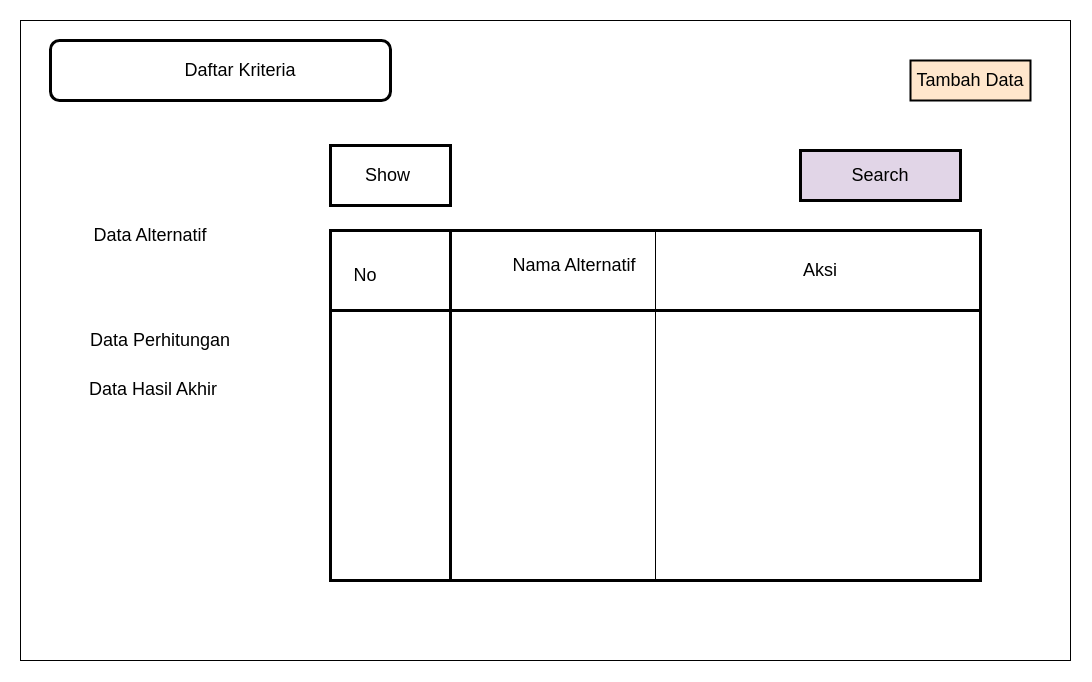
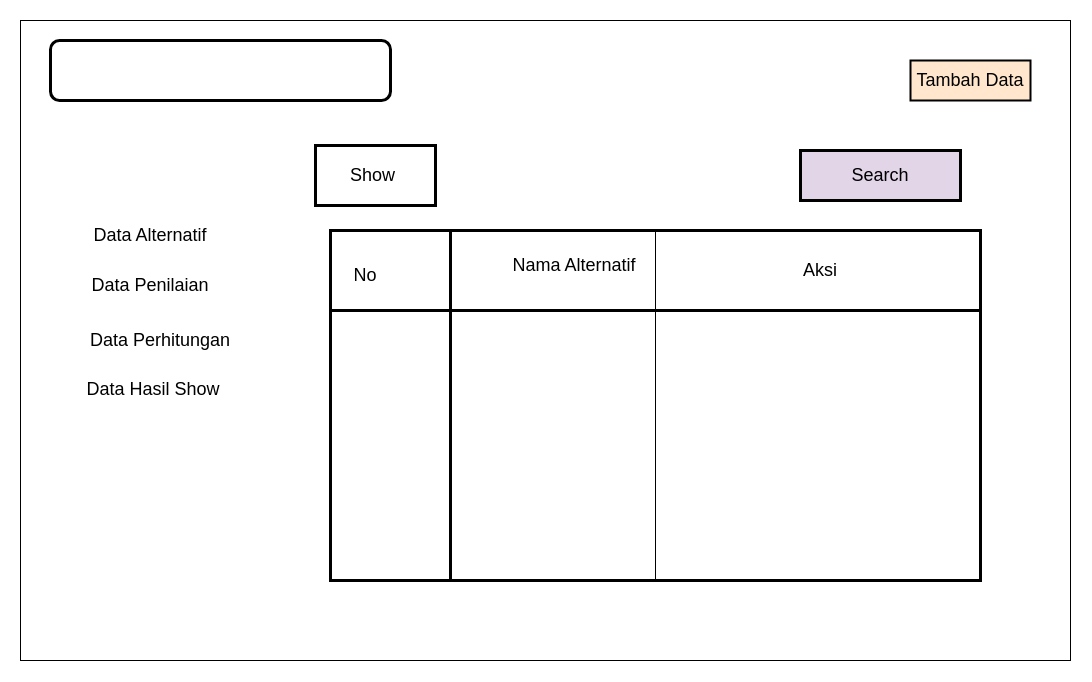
node "Daftar Kriteria": removed
node "Show": moved (391, 176) -> (376, 176)
node "Data Penilaian": added
node "Data Hasil Akhir": label "Data Hasil Akhir" -> "Data Hasil Show"
